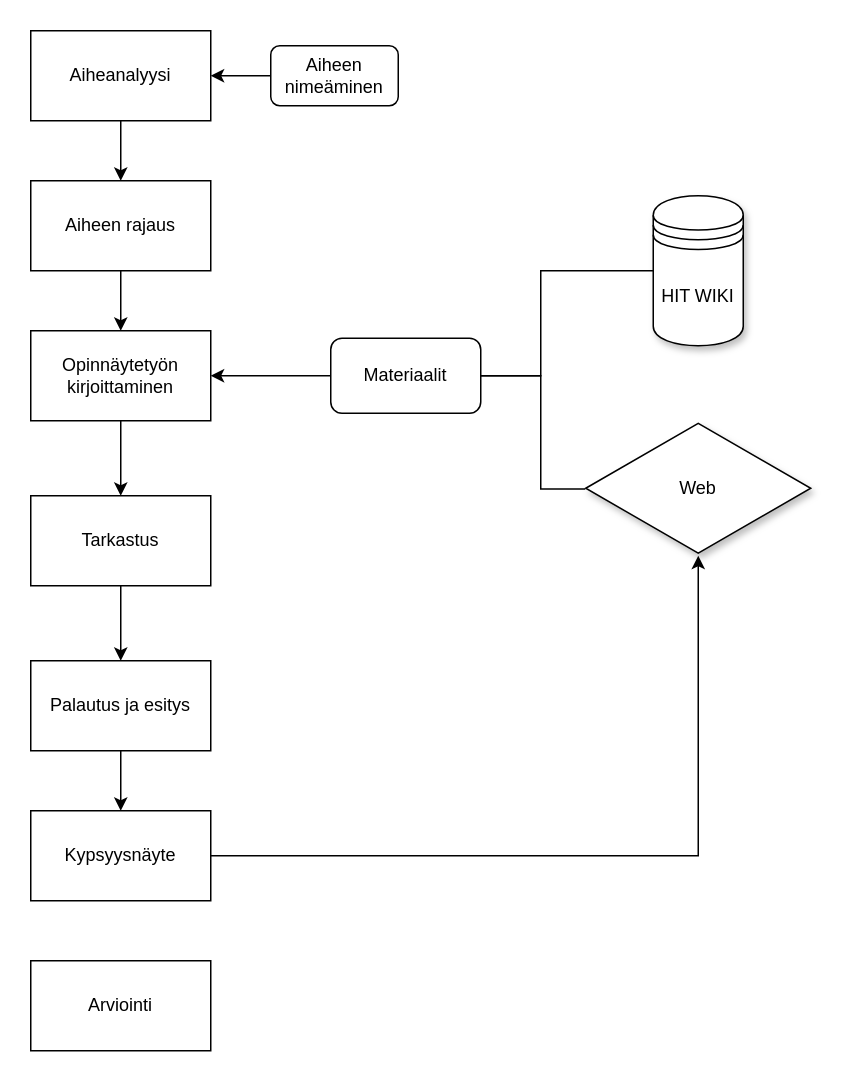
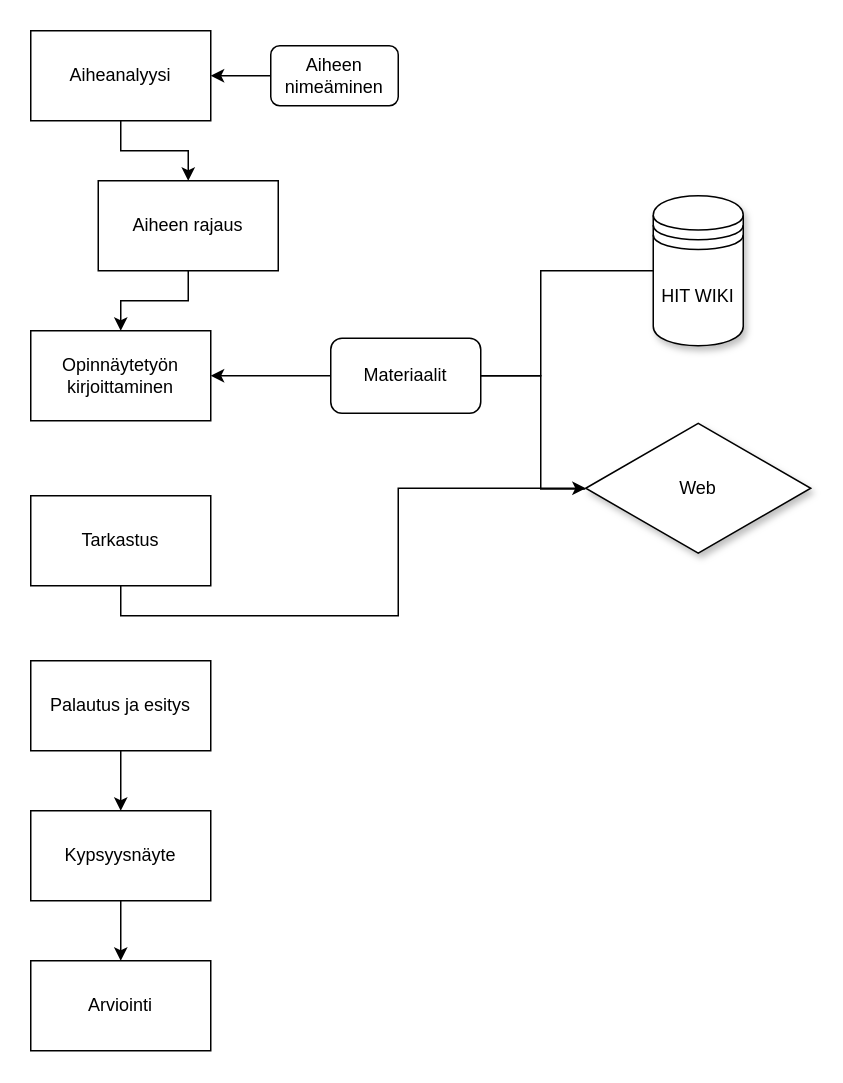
node "Aiheen rajaus": moved (121, 226) -> (188, 226)
edge "Opinnäytetyön kirjoittaminen" -> "Tarkastus": removed
edge "Tarkastus" -> "Palautus ja esitys": now "Tarkastus" -> "Web"
edge "Kypsyysnäyte" -> "Web": now "Kypsyysnäyte" -> "Arviointi"
